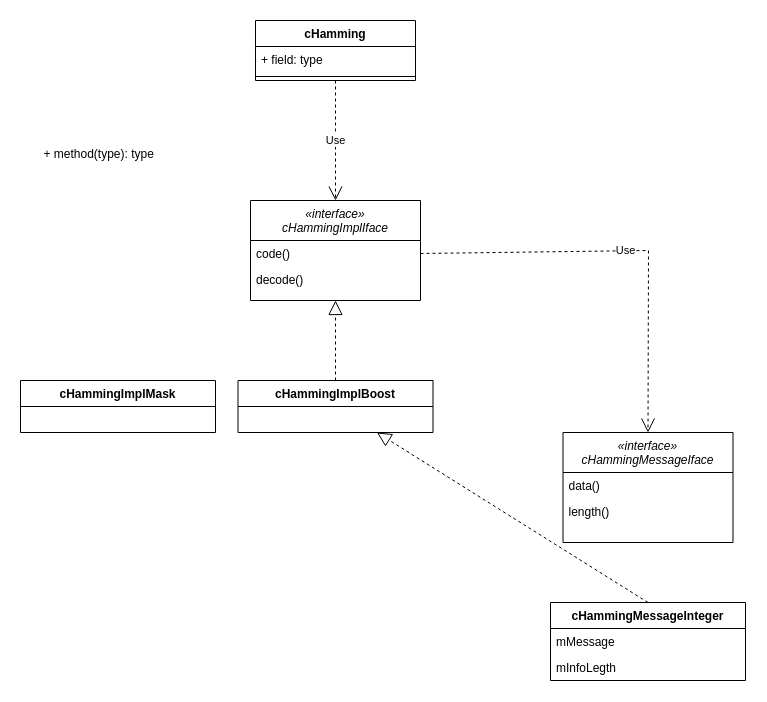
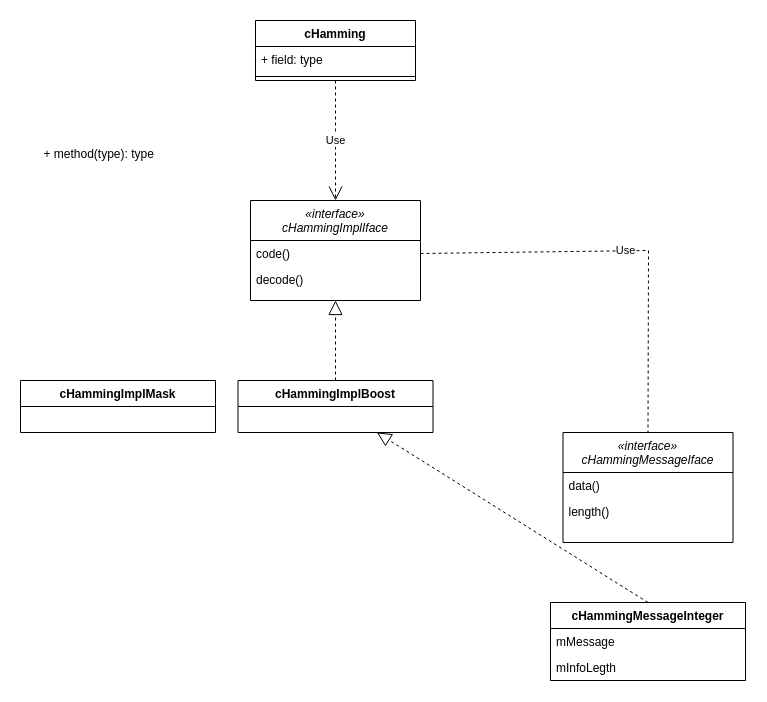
edge "code()" -> "«interface» cHammingMessageIface": arrowhead open -> none
